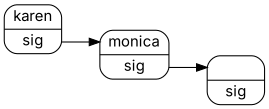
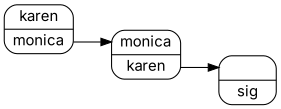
node "karen": text "sig" -> "monica"
node "monica": text "sig" -> "karen"
